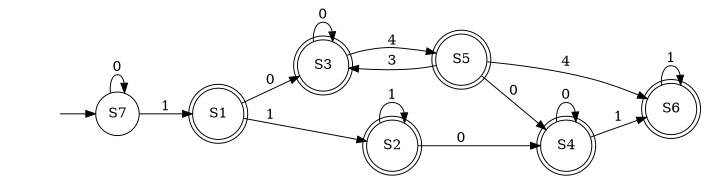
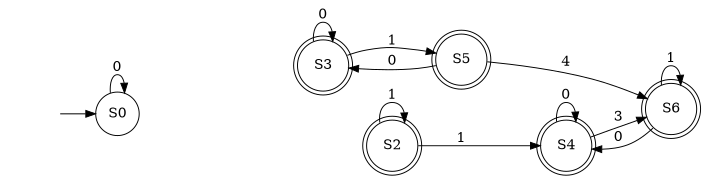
edge "S3" -> "S5": label " 4 " -> " 1 "
edge "S5" -> "S3": label " 3 " -> " 0 "
edge "S5" -> "S4": now "S6" -> "S4"
node "S7": label "S7" -> "S0"
node "S1": removed
edge "S4" -> "S6": label " 1 " -> " 3 "
edge "S2" -> "S4": label " 0 " -> " 1 "
